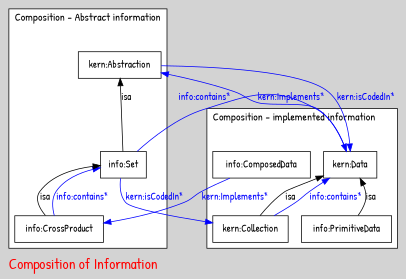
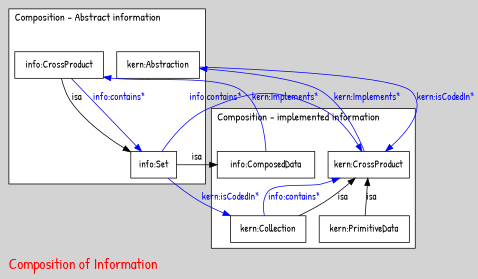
edge "info:Set" -> "kern:Abstraction": now "info:Set" -> "info:ComposedData"
node "kern:Data": label "kern:Data" -> "kern:CrossProduct"
node "info:PrimitiveData": label "info:PrimitiveData" -> "kern:PrimitiveData"
